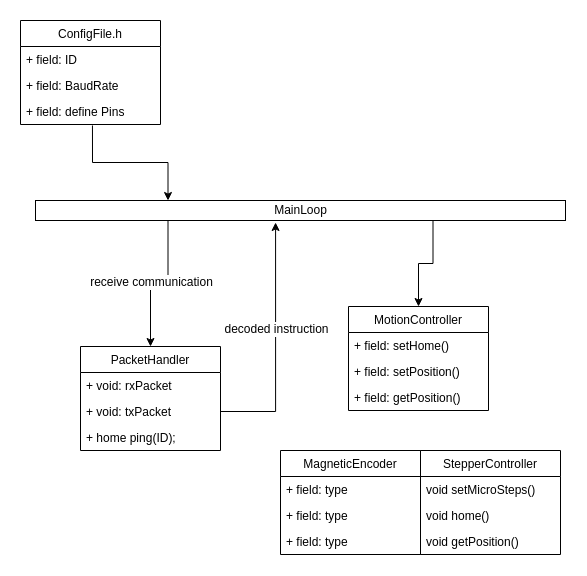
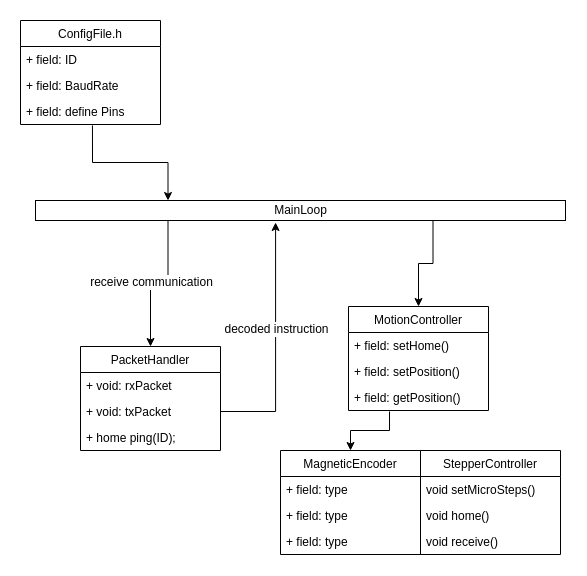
edge "+ field: getPosition()" -> "MagneticEncoder": added
node "void getPosition()": label "void getPosition()" -> "void receive()"
